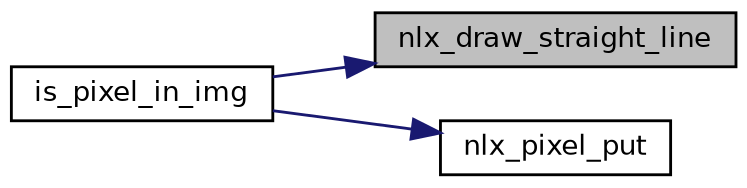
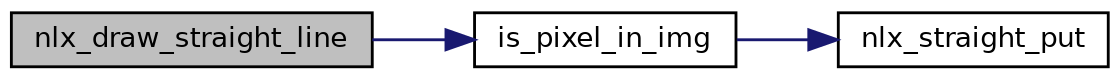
edge "is_pixel_in_img" -> "nlx_draw_straight_line": reversed
node "nlx_pixel_put": label "nlx_pixel_put" -> "nlx_straight_put"
